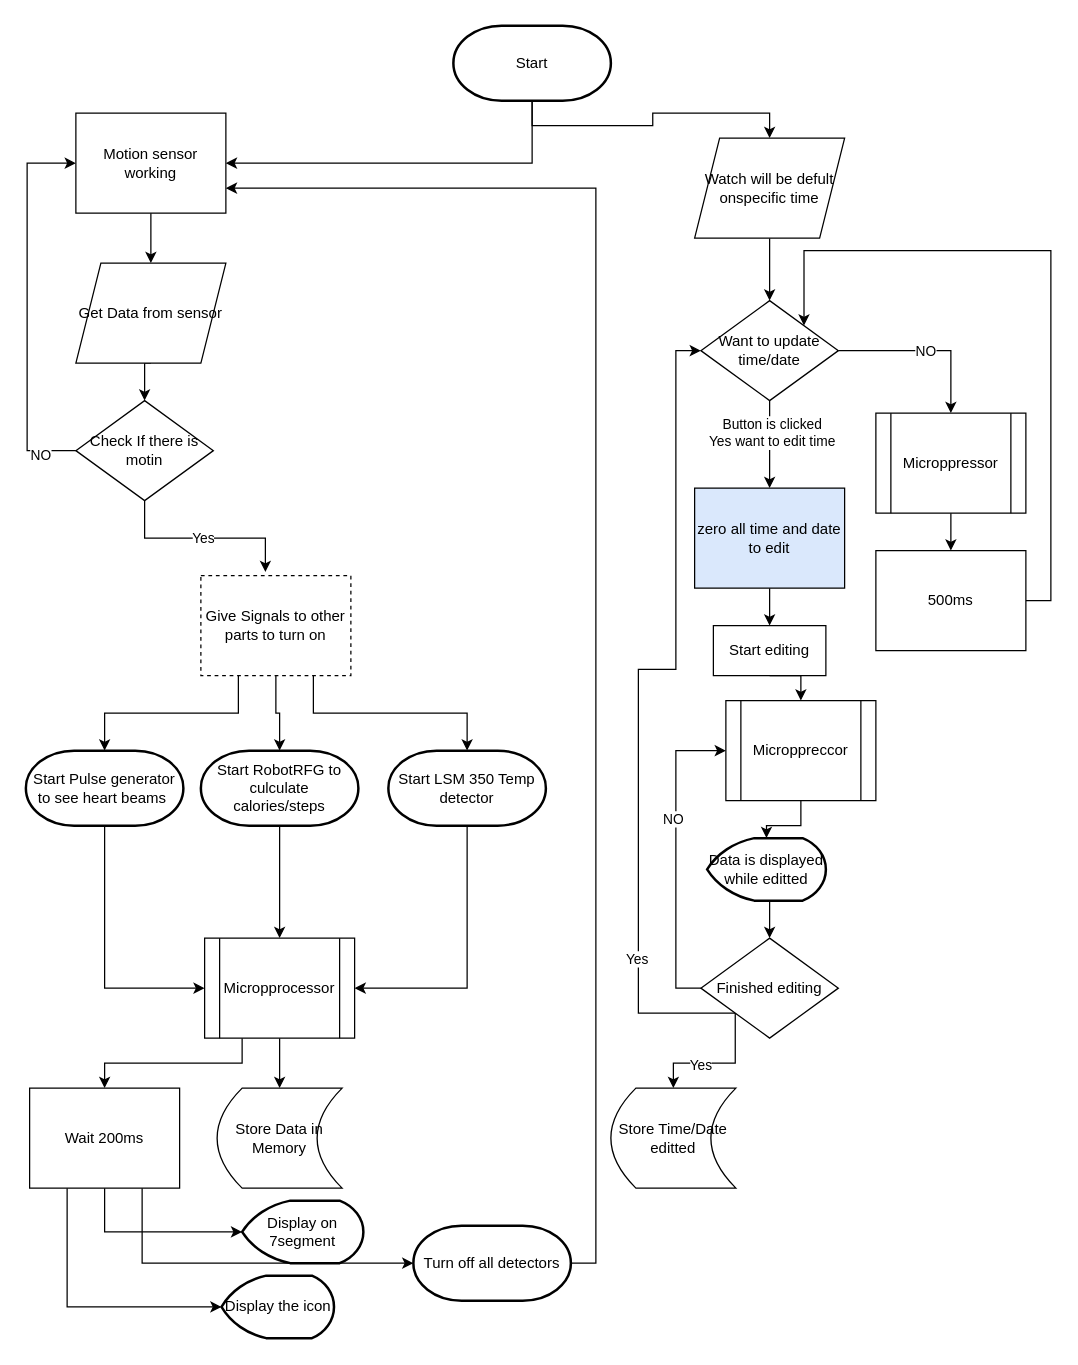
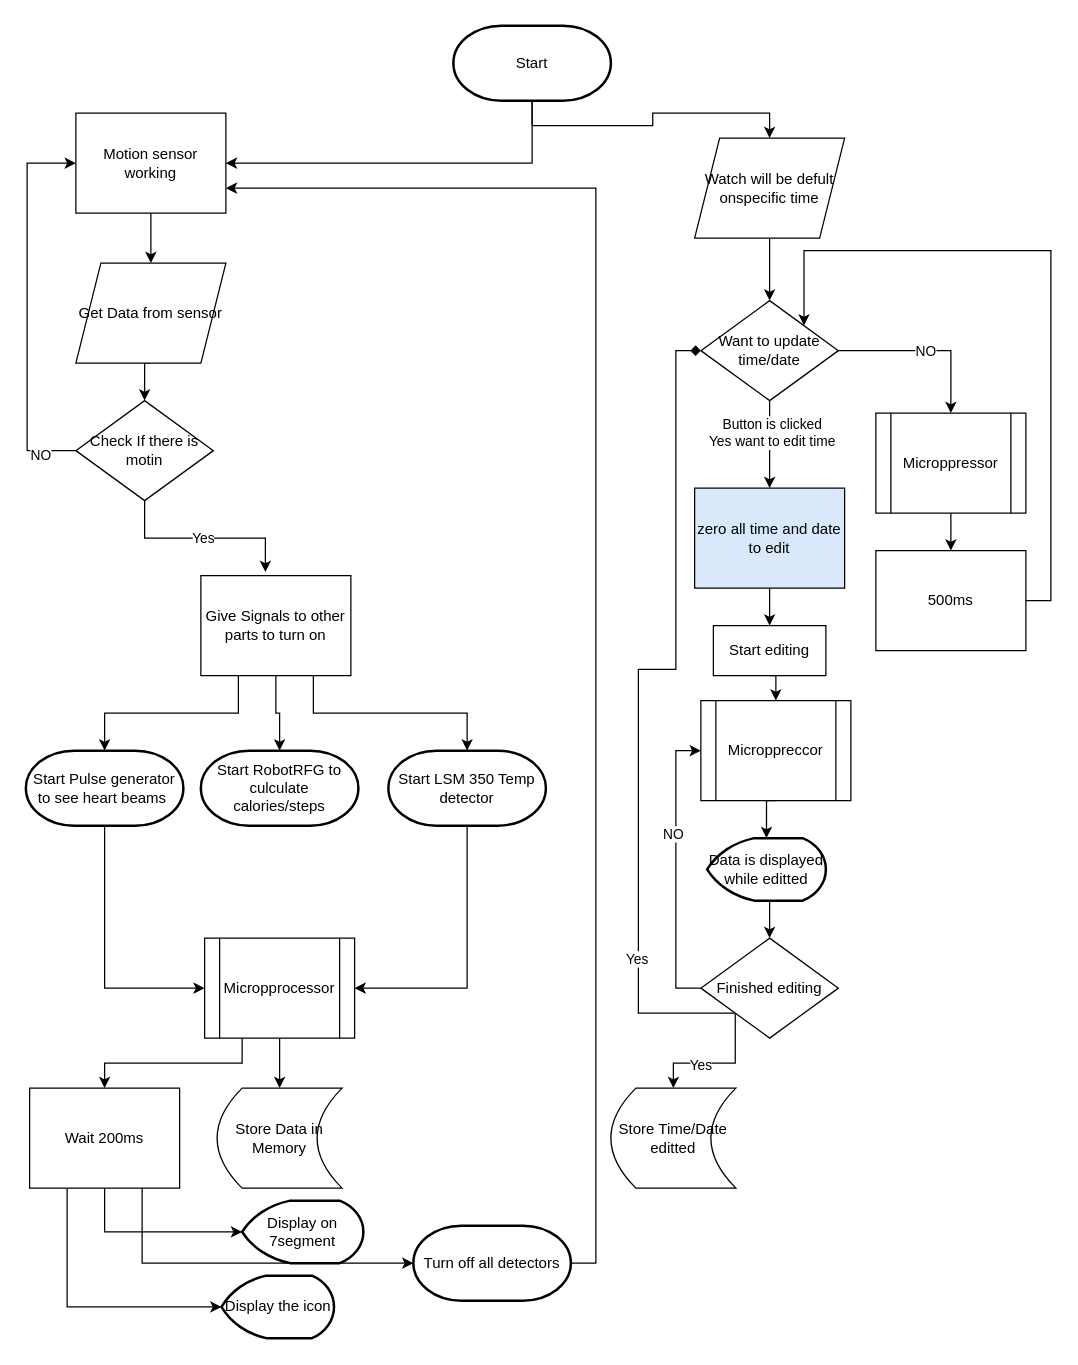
edge "Finished editing" -> "Want to update time/date": arrowhead classic -> diamond
node "Give Signals to other parts to turn on": style dashed -> solid
node "Microppreccor": moved (801, 751) -> (776, 751)
edge "Start RobotRFG to culculate calories/steps" -> "Micropprocessor": removed
